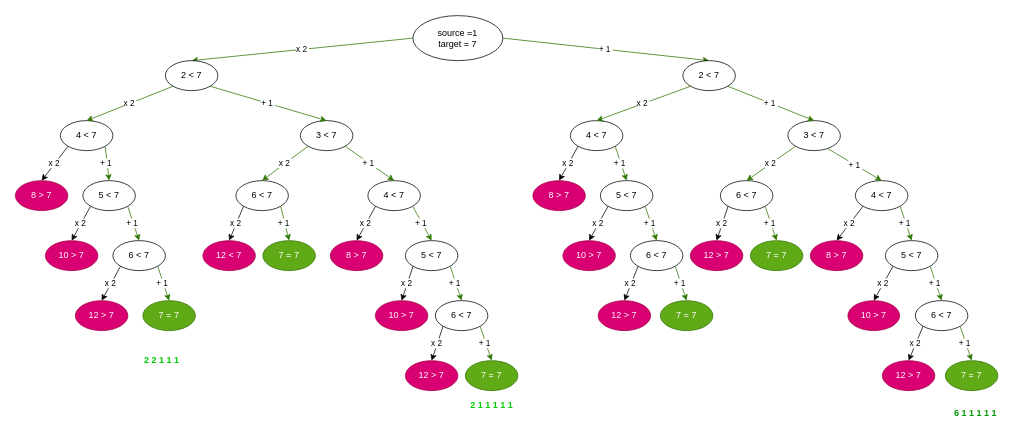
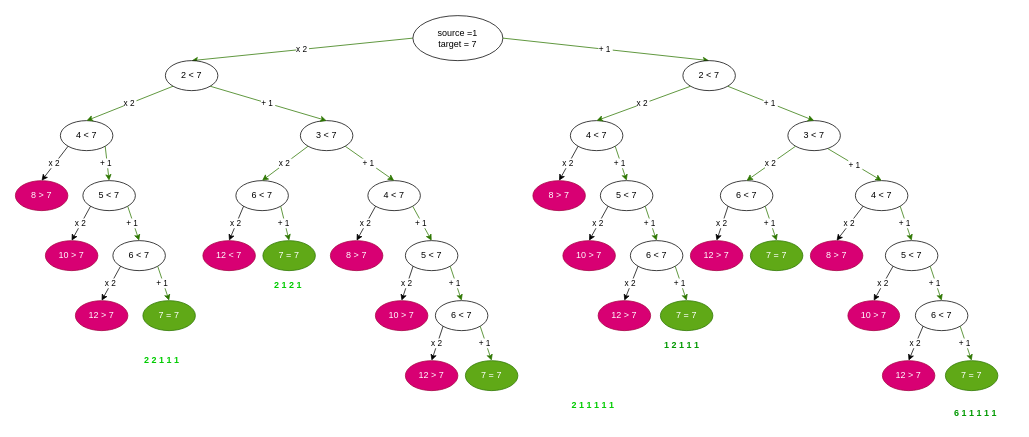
node "2 1 2 1": added
node "1 2 1 1 1": added
node "2 1 1 1 1 1": moved (495, 405) -> (597, 405)
